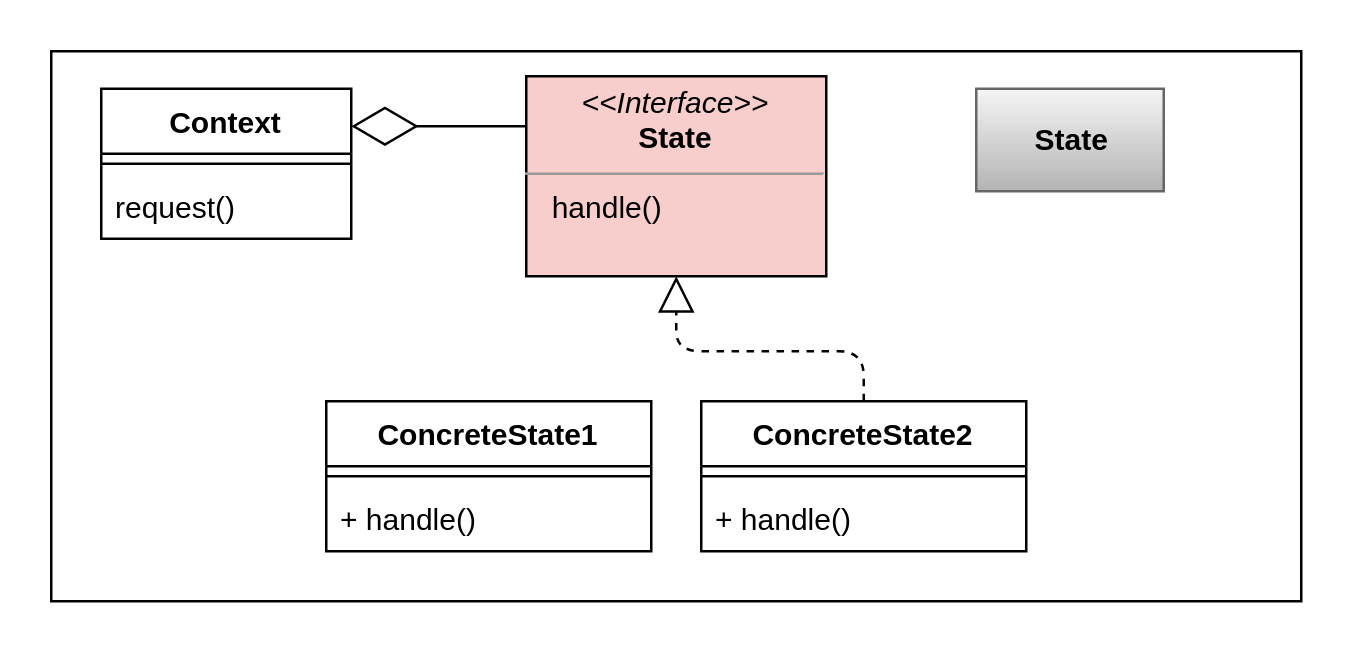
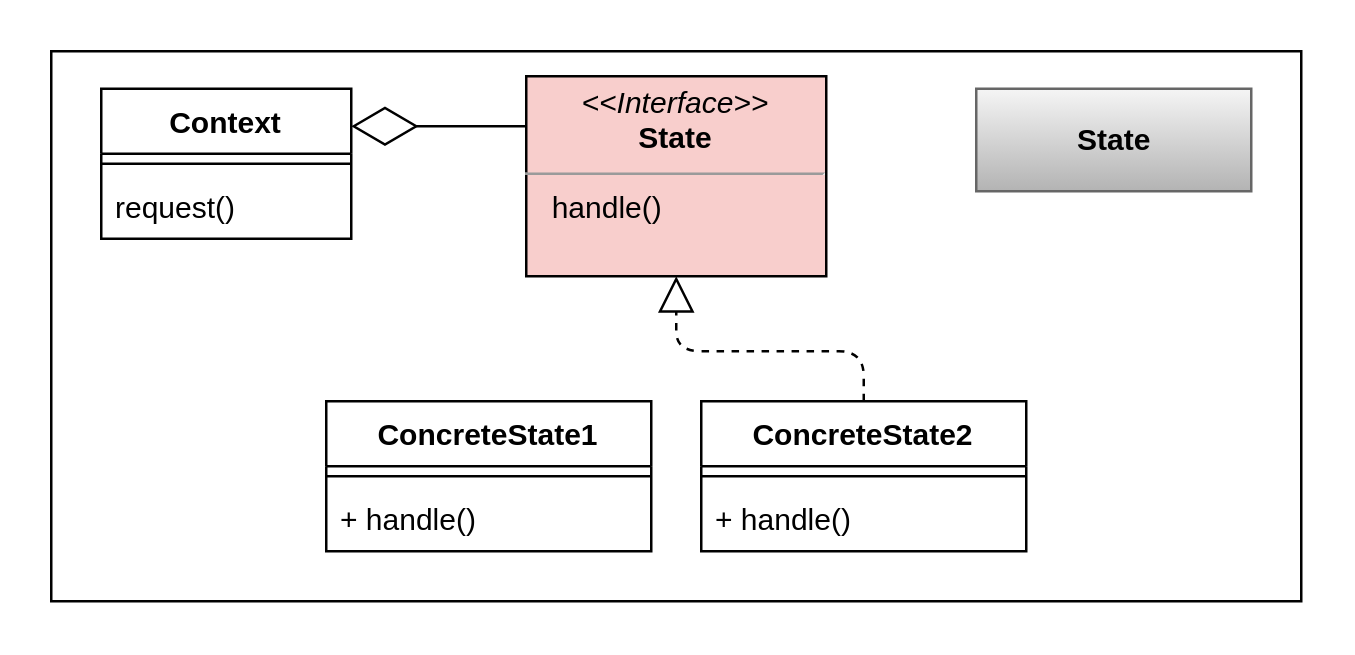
node "State": size 188x103 -> 275x103
